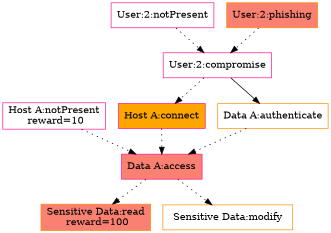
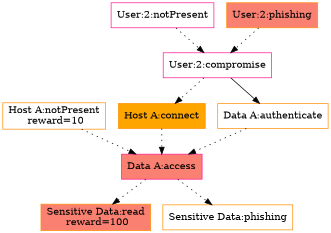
node "Host A:notPresent reward=10": color deeppink -> darkorange
node "Host A:connect": color deeppink -> darkorange
node "Sensitive Data:modify": label "Sensitive Data:modify" -> "Sensitive Data:phishing"
